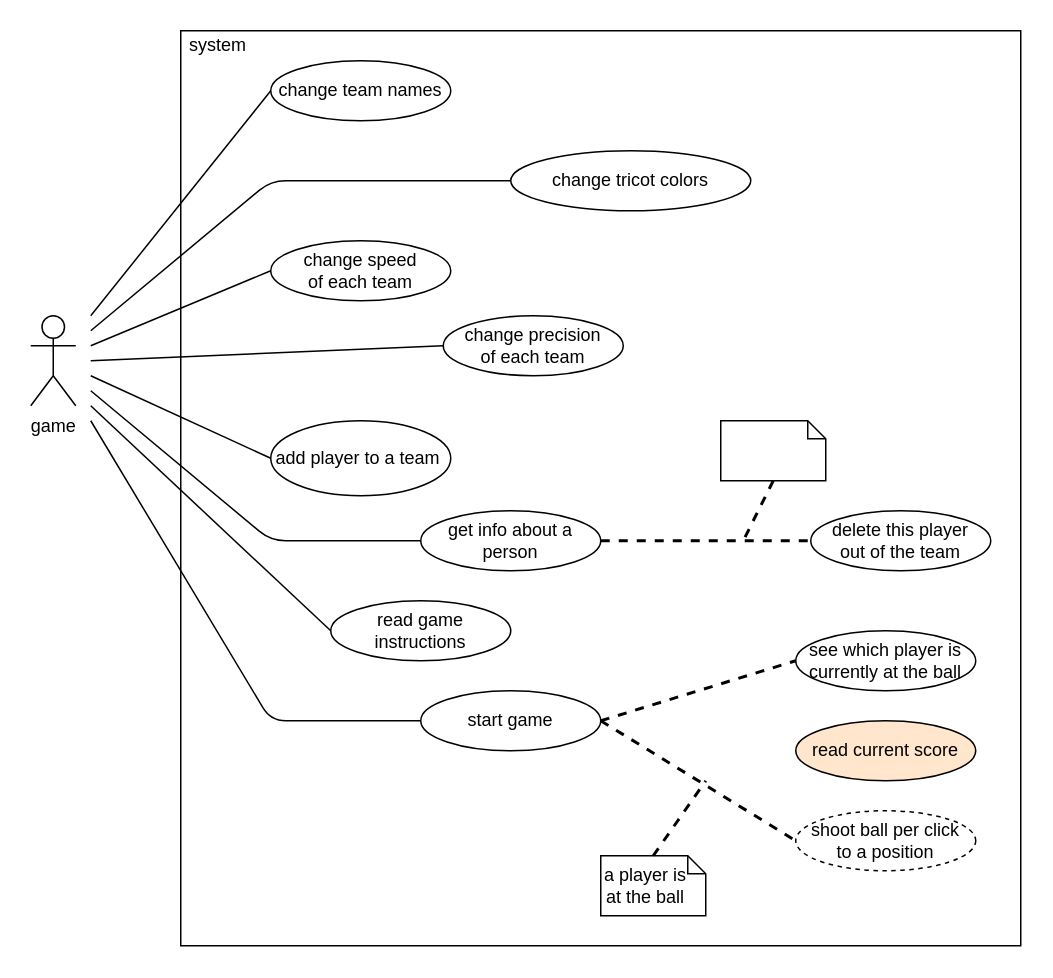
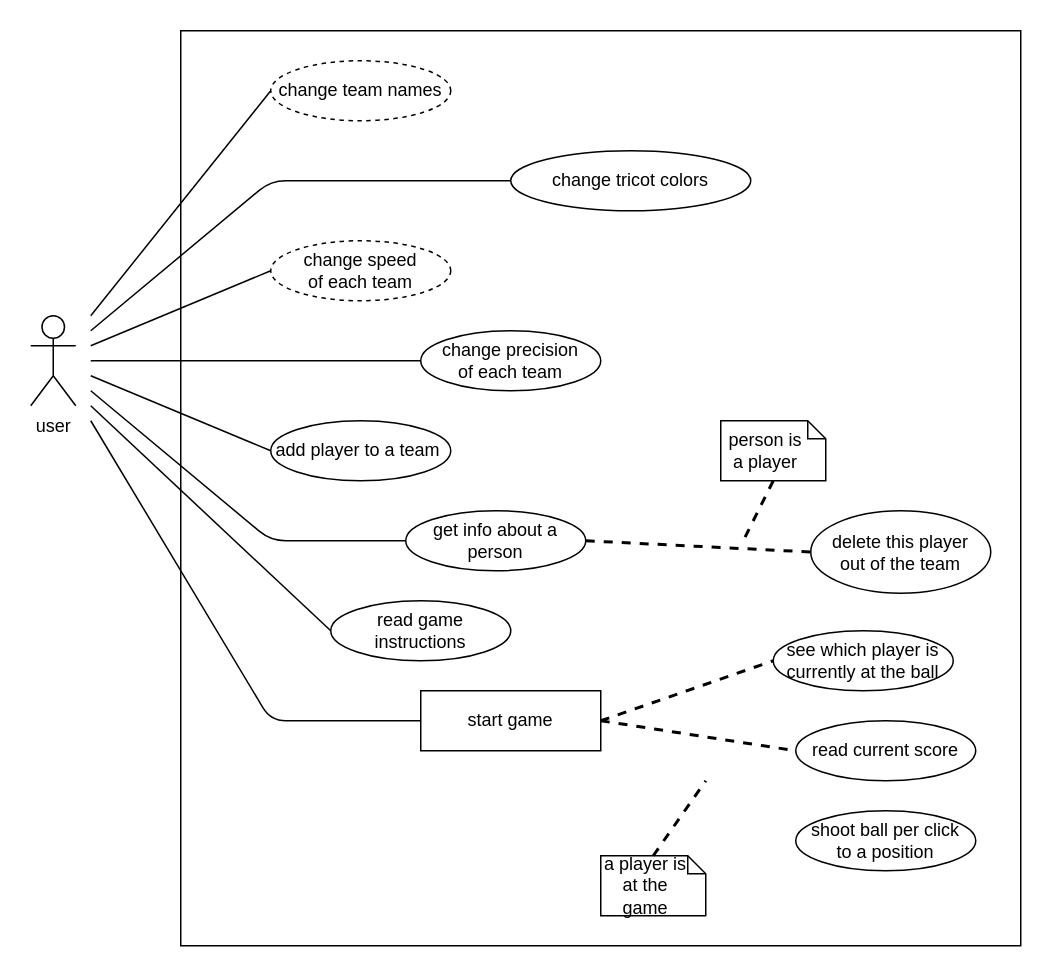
node "system": removed
node "change team names": style solid -> dashed
node "change speed of each team": style solid -> dashed
node "change precision of each team": moved (533, 346) -> (511, 361)
node "game": label "game" -> "user"
node "person is a player": added
node "add player to a team": size 180x75 -> 180x60
node "get info about a person": moved (511, 541) -> (496, 541)
node "delete this player out of the team": size 180x60 -> 180x83
node "see which player is currently at the ball": moved (886, 661) -> (863, 661)
node "start game": shape ellipse -> rectangle
edge "start game" -- "read current score": added
node "read current score": fillcolor #ffe6cc -> #ffffff
edge "start game" -- "shoot ball per click to a position": removed
node "shoot ball per click to a position": style dashed -> solid
node "a player is at the ball": label "a player is at the ball" -> "a player is at the game"
